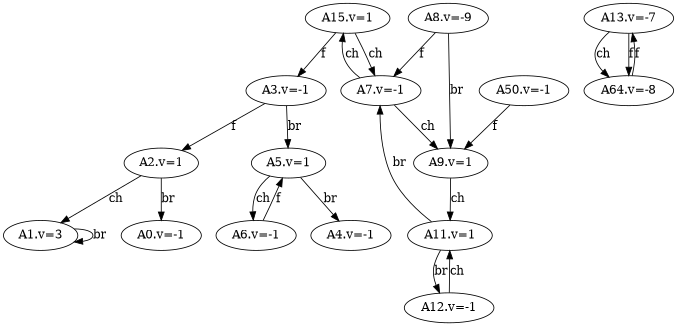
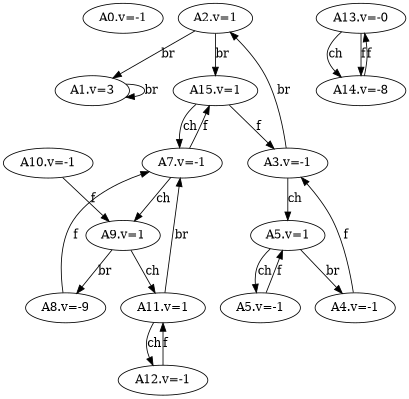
node "A13.v=-7": label "A13.v=-7" -> "A13.v=-0"
edge "A7.v=-1" -> "A15.v=1": label "ch" -> "f"
edge "A8.v=-9" -> "A9.v=1": reversed
node "A50.v=-1": label "A50.v=-1" -> "A10.v=-1"
node "A64.v=-8": label "A64.v=-8" -> "A14.v=-8"
edge "A3.v=-1" -> "A2.v=1": label "f" -> "br"
edge "A3.v=-1" -> "A5.v=1": label "br" -> "ch"
edge "A2.v=1" -> "A0.v=-1": now "A2.v=1" -> "A15.v=1"
edge "A2.v=1" -> "A1.v=3": label "ch" -> "br"
edge "A4.v=-1" -> "A3.v=-1": added, label "f"
node "A6.v=-1": label "A6.v=-1" -> "A5.v=-1"
edge "A11.v=1" -> "A12.v=-1": label "br" -> "ch"
edge "A12.v=-1" -> "A11.v=1": label "ch" -> "f"
